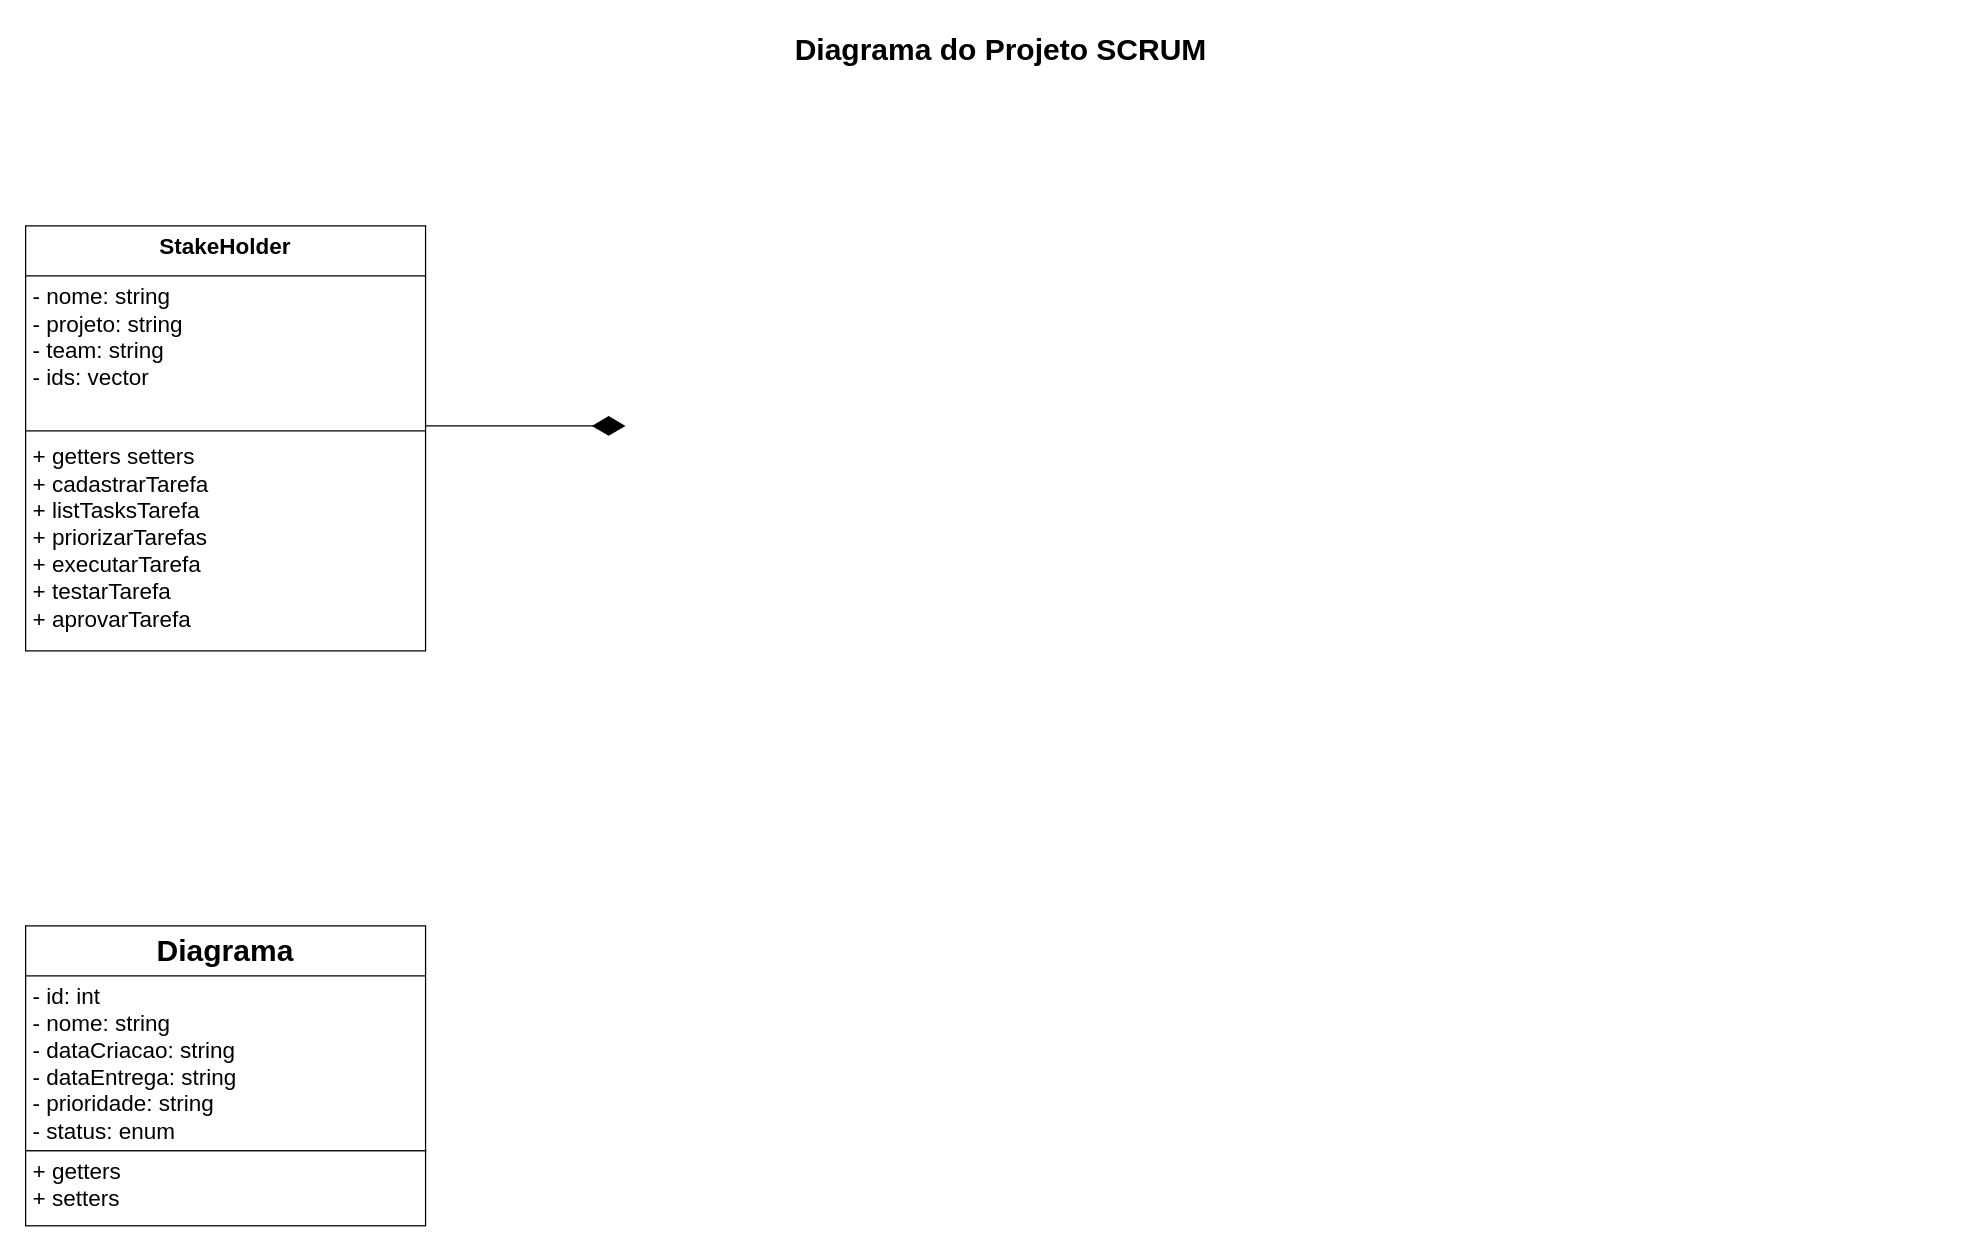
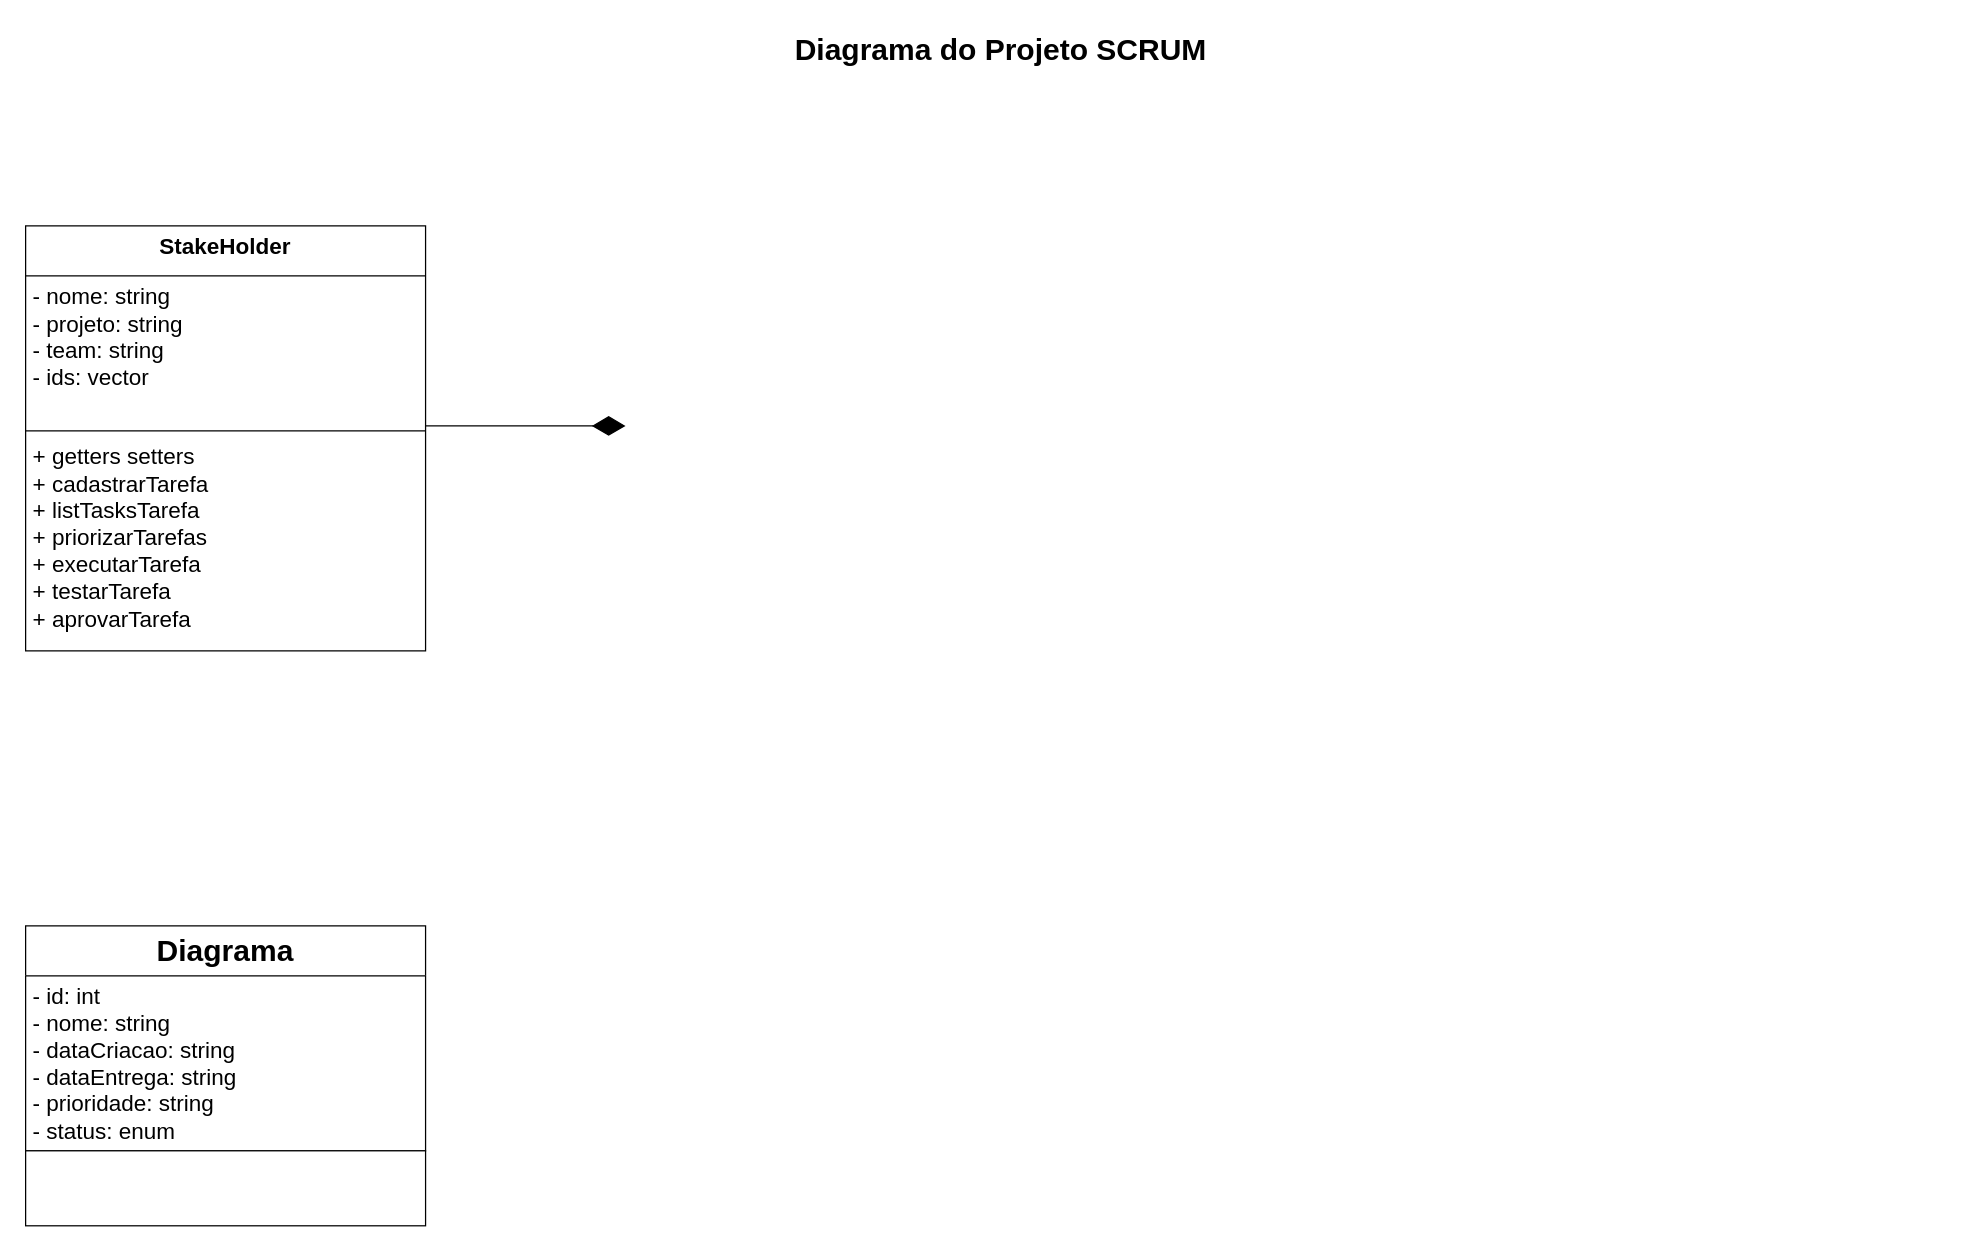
node "+ getters + setters": removed
